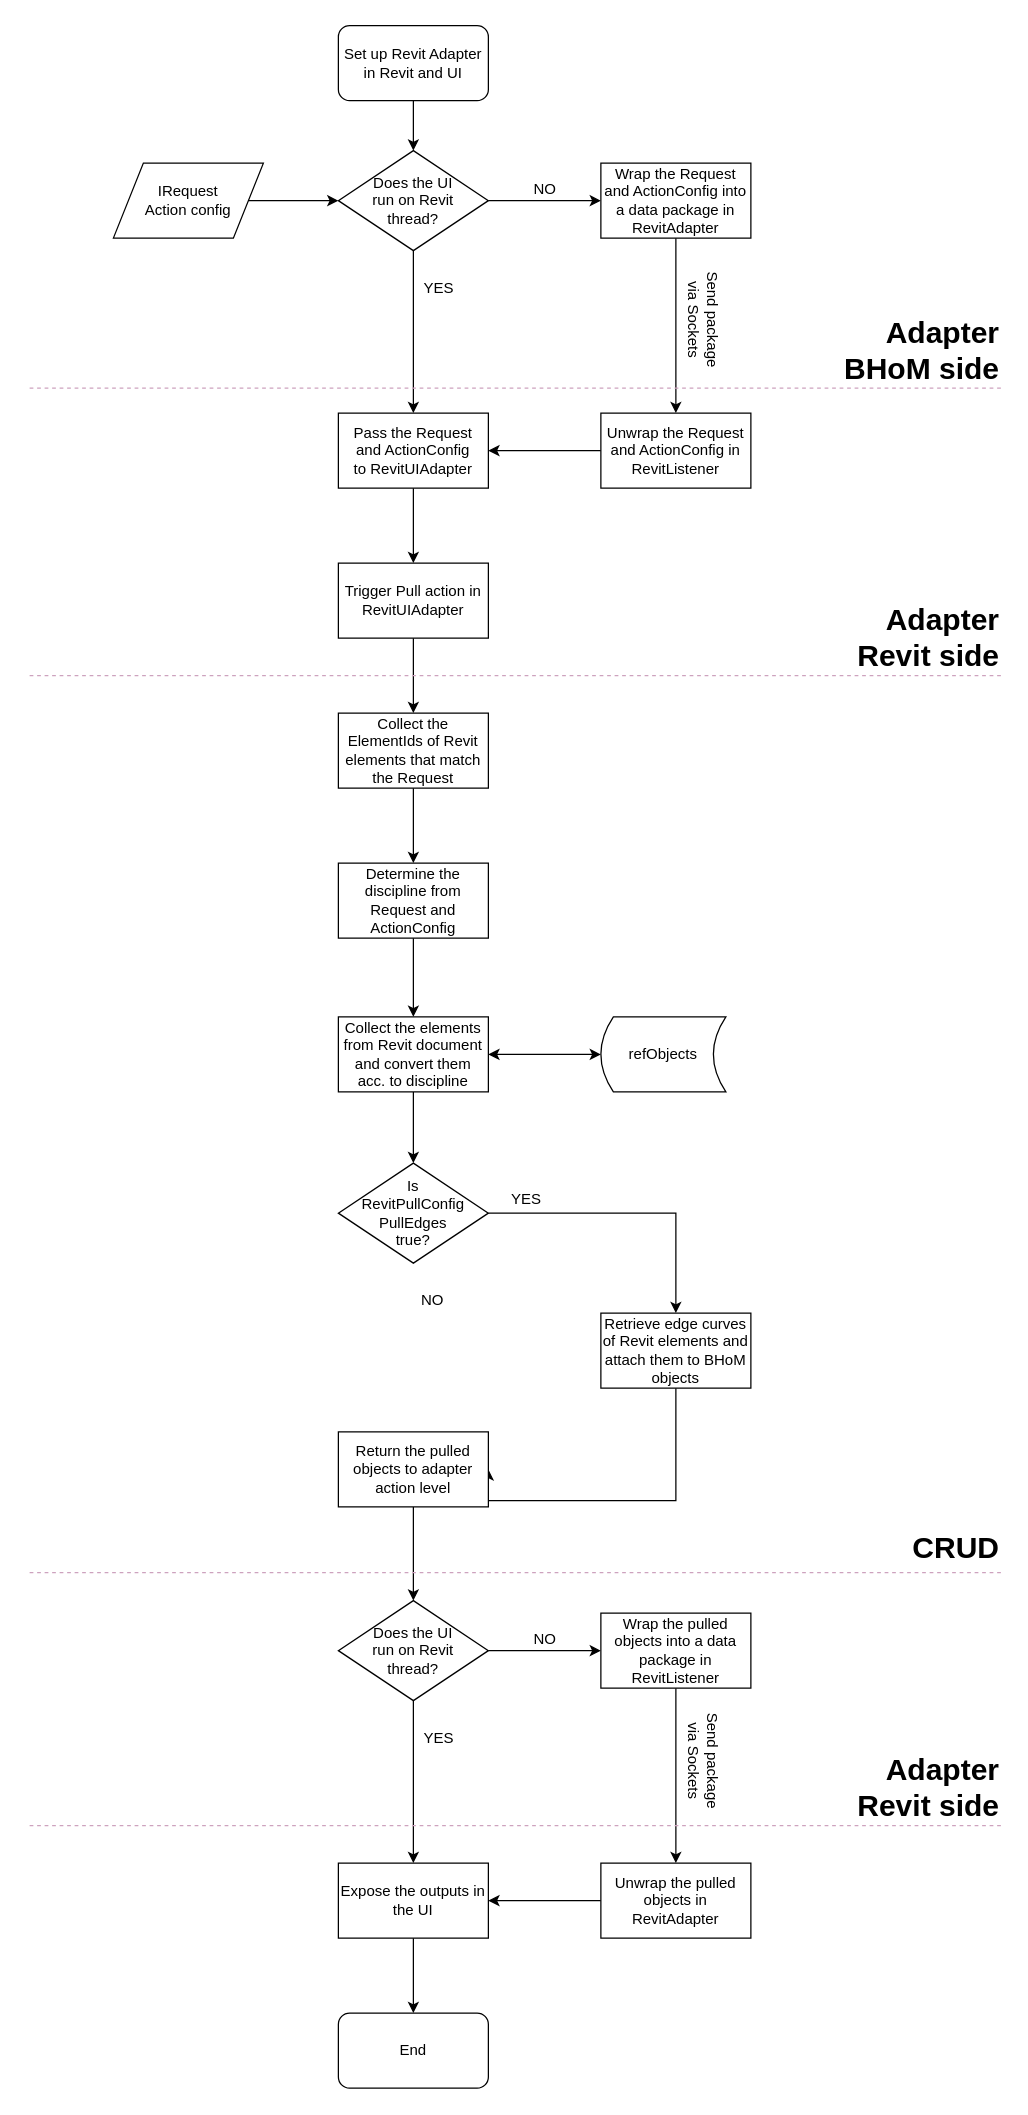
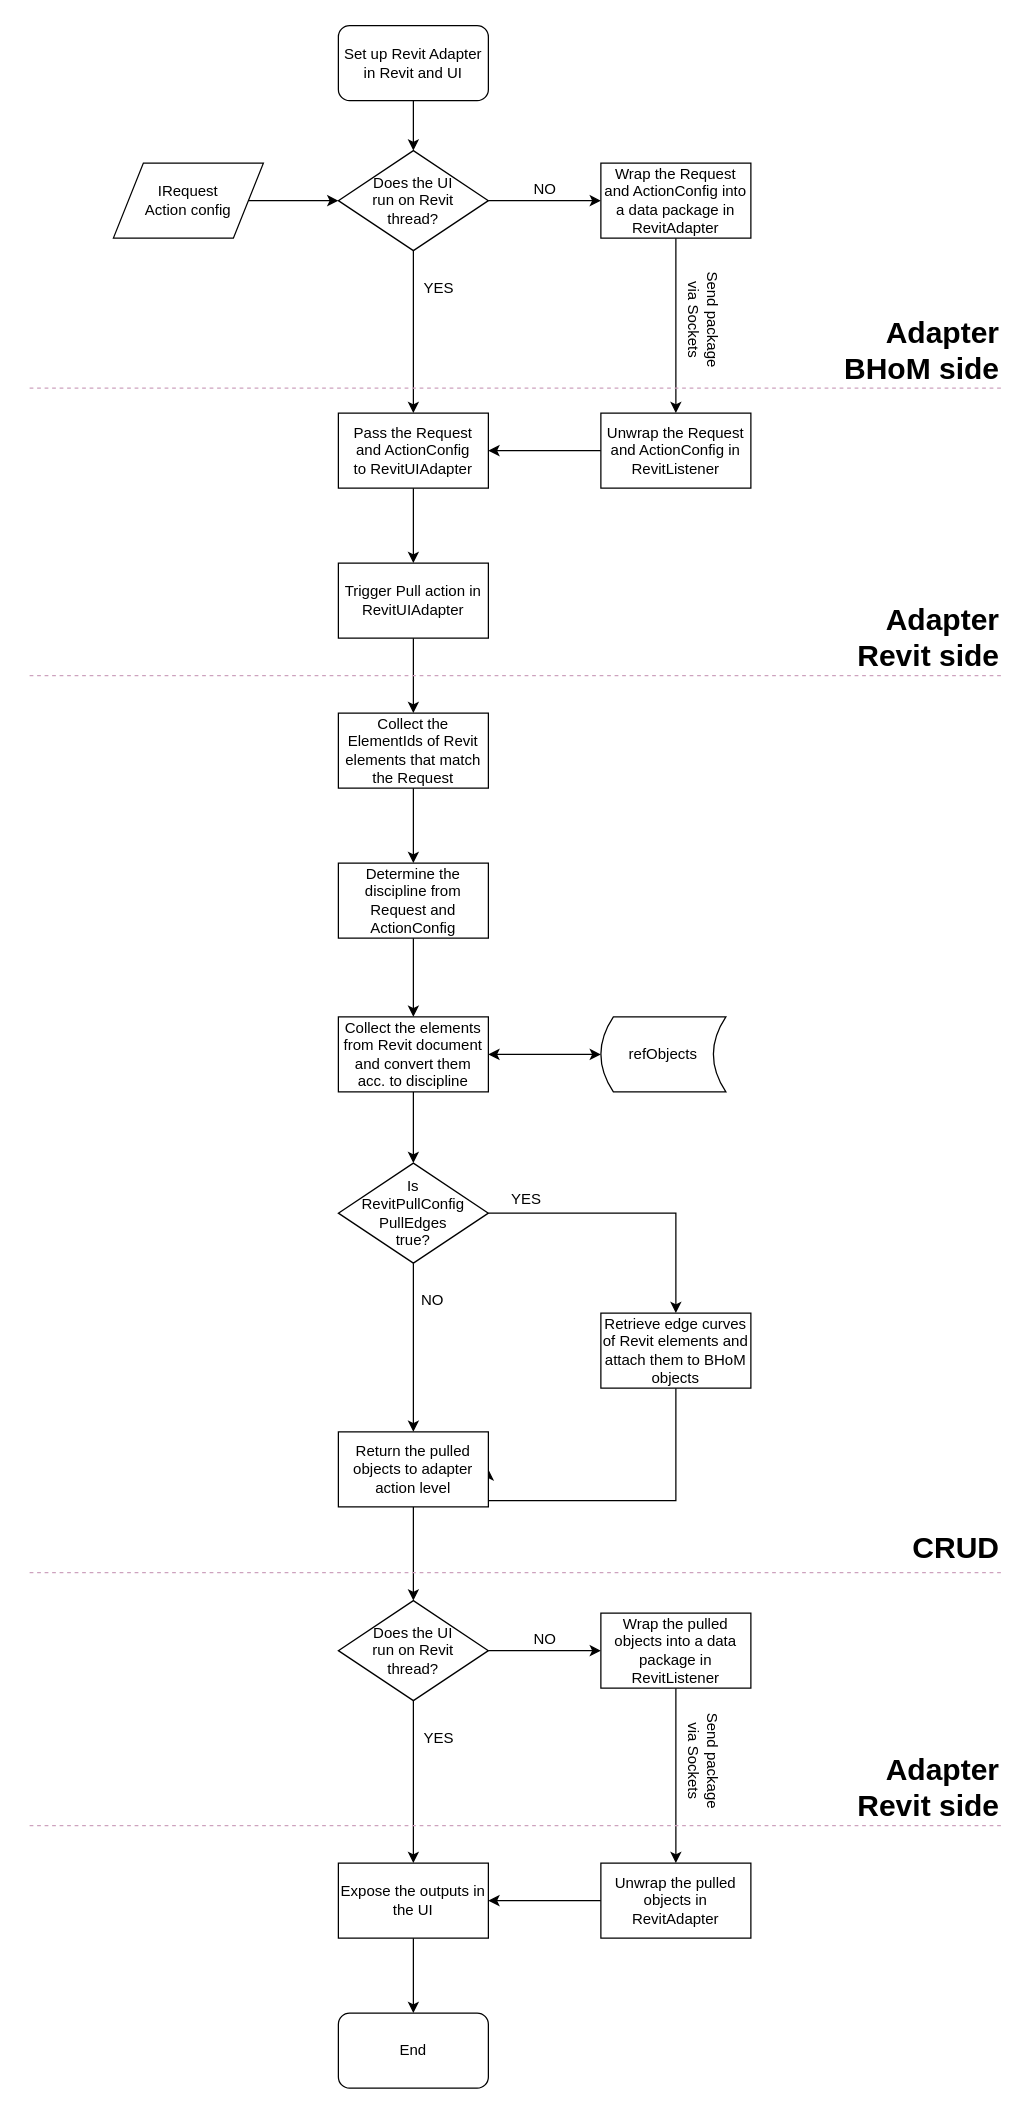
edge "Is RevitPullConfig PullEdges true?" -> "Return the pulled objects to adapter action level": added
